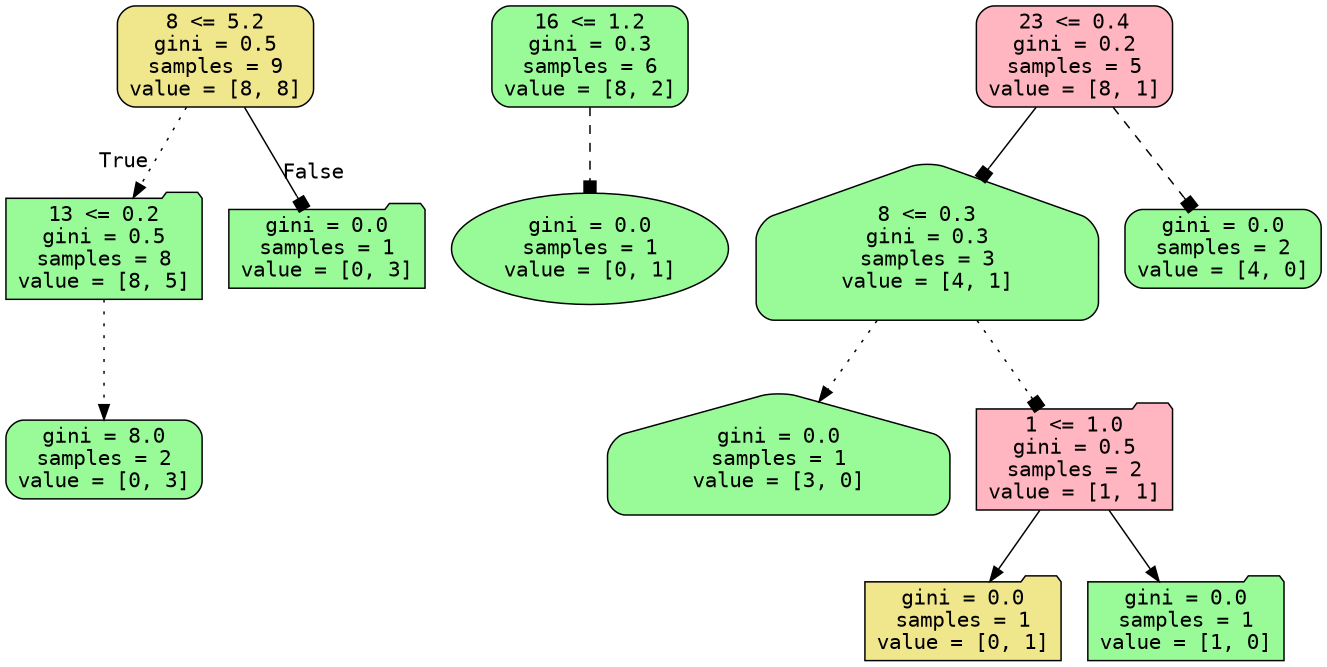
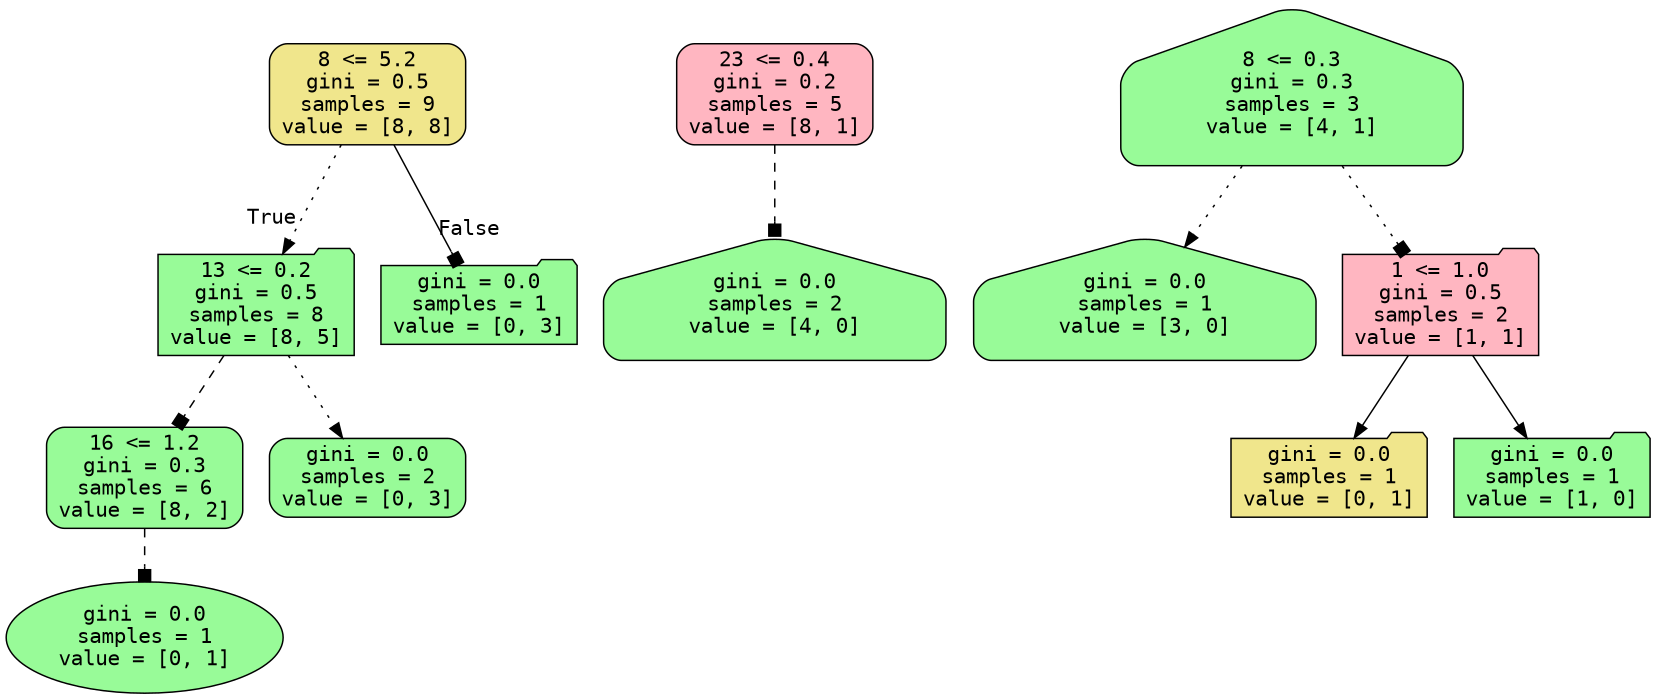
edge "23 <= 0.4 gini = 0.2 samples = 5 value = [8, 1]" -> "8 <= 0.3 gini = 0.3 samples = 3 value = [4, 1]": removed
node "gini = 0.0 samples = 2 value = [4, 0]": shape box -> house
edge "13 <= 0.2 gini = 0.5 samples = 8 value = [8, 5]" -> "16 <= 1.2 gini = 0.3 samples = 6 value = [8, 2]": added
node "gini = 8.0 samples = 2 value = [0, 3]": label "gini = 8.0 samples = 2 value = [0, 3]" -> "gini = 0.0 samples = 2 value = [0, 3]"
